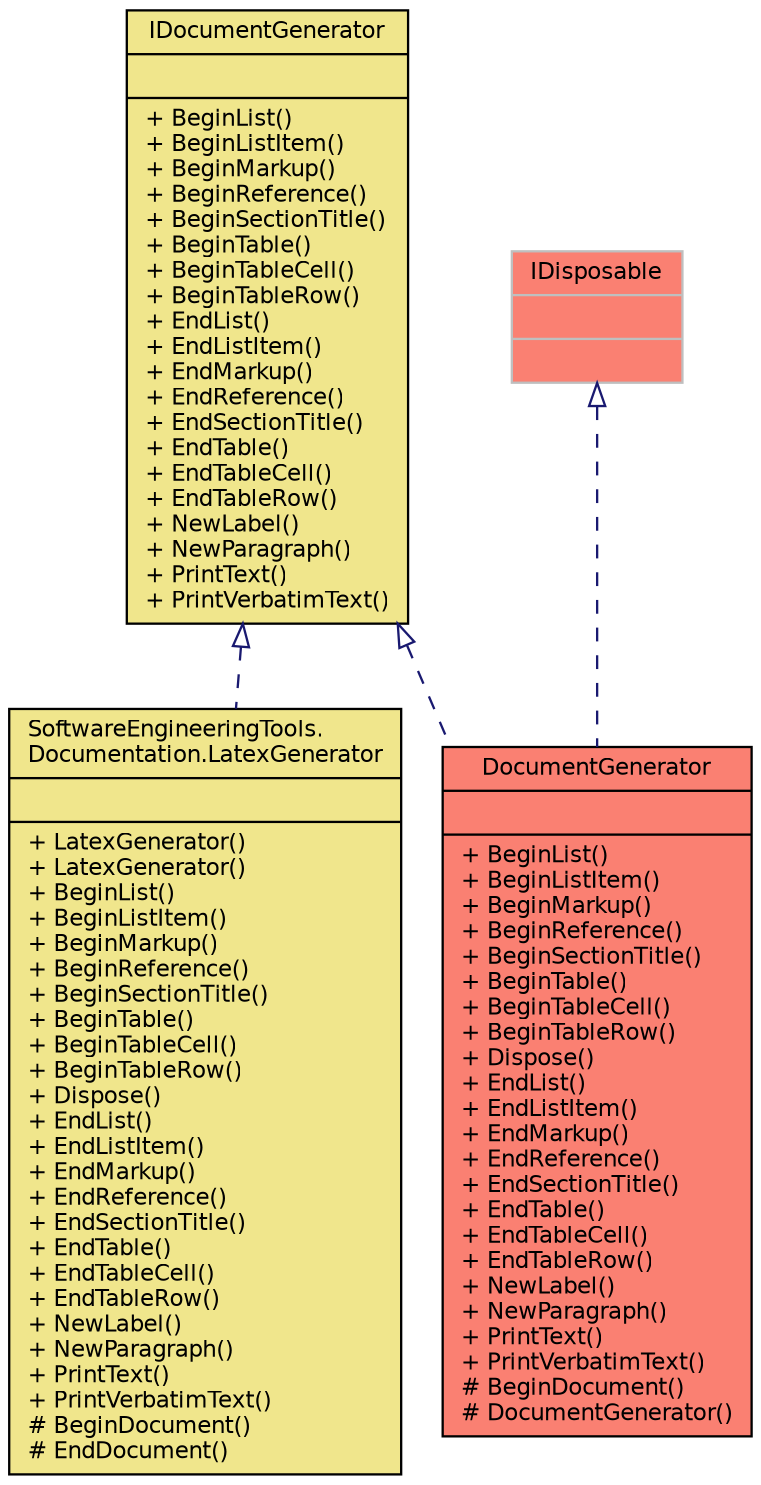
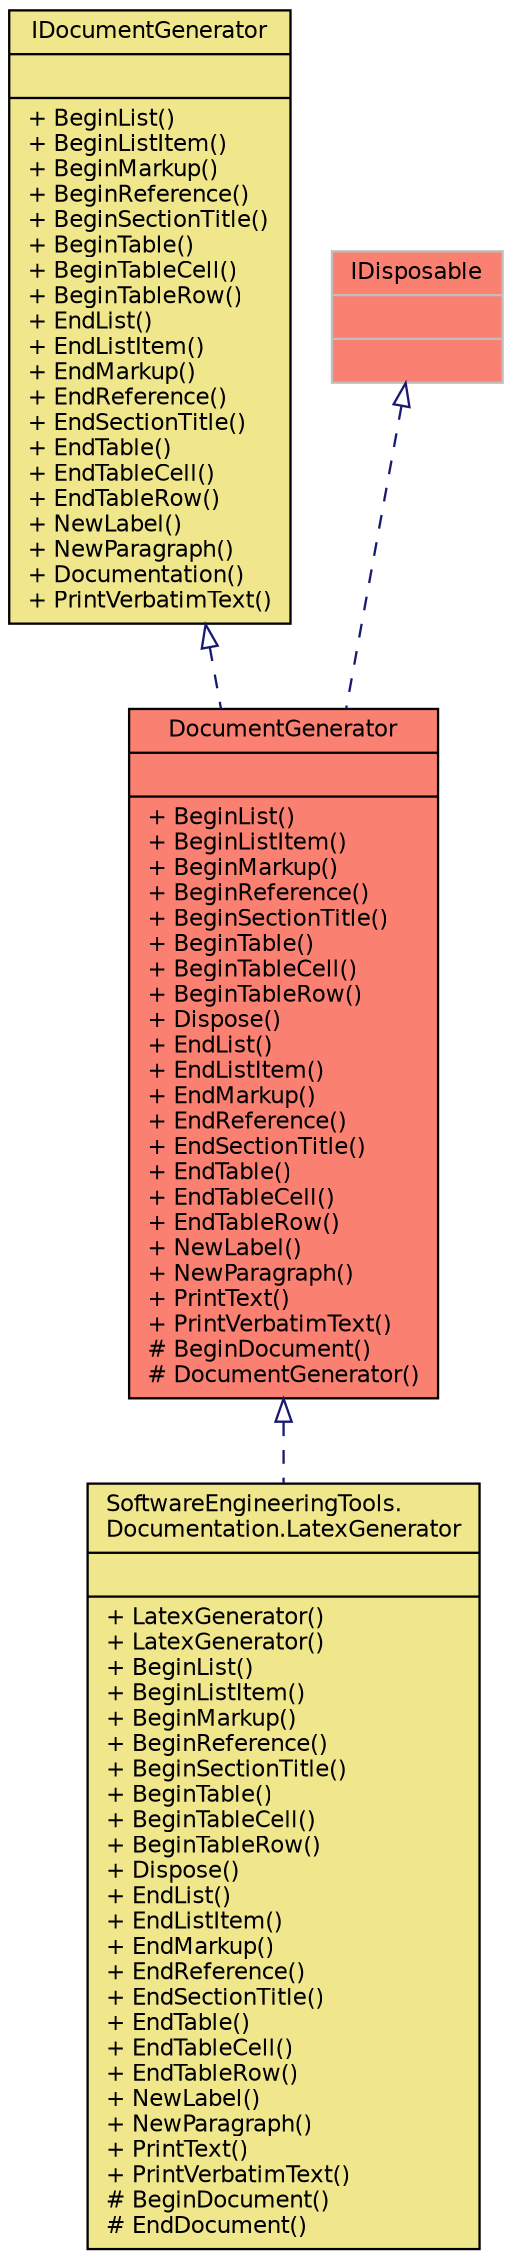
node "IDocumentGenerator": text "+ PrintText()" -> "+ Documentation()"
edge "SoftwareEngineeringTools." -> "IDocumentGenerator": now "SoftwareEngineeringTools." -> "DocumentGenerator"
